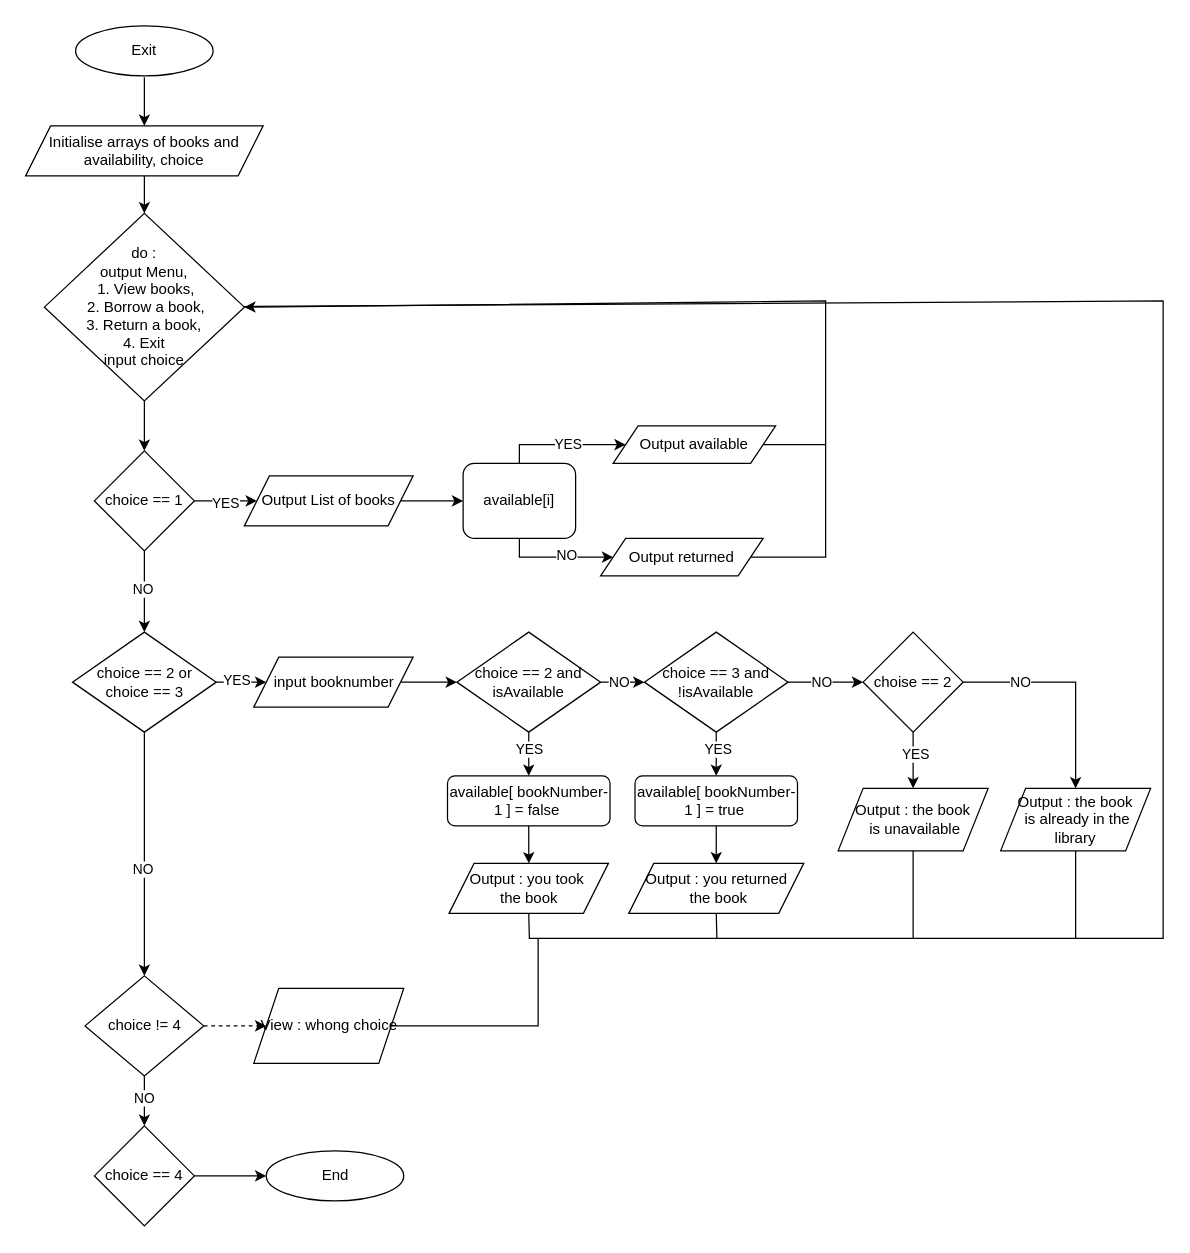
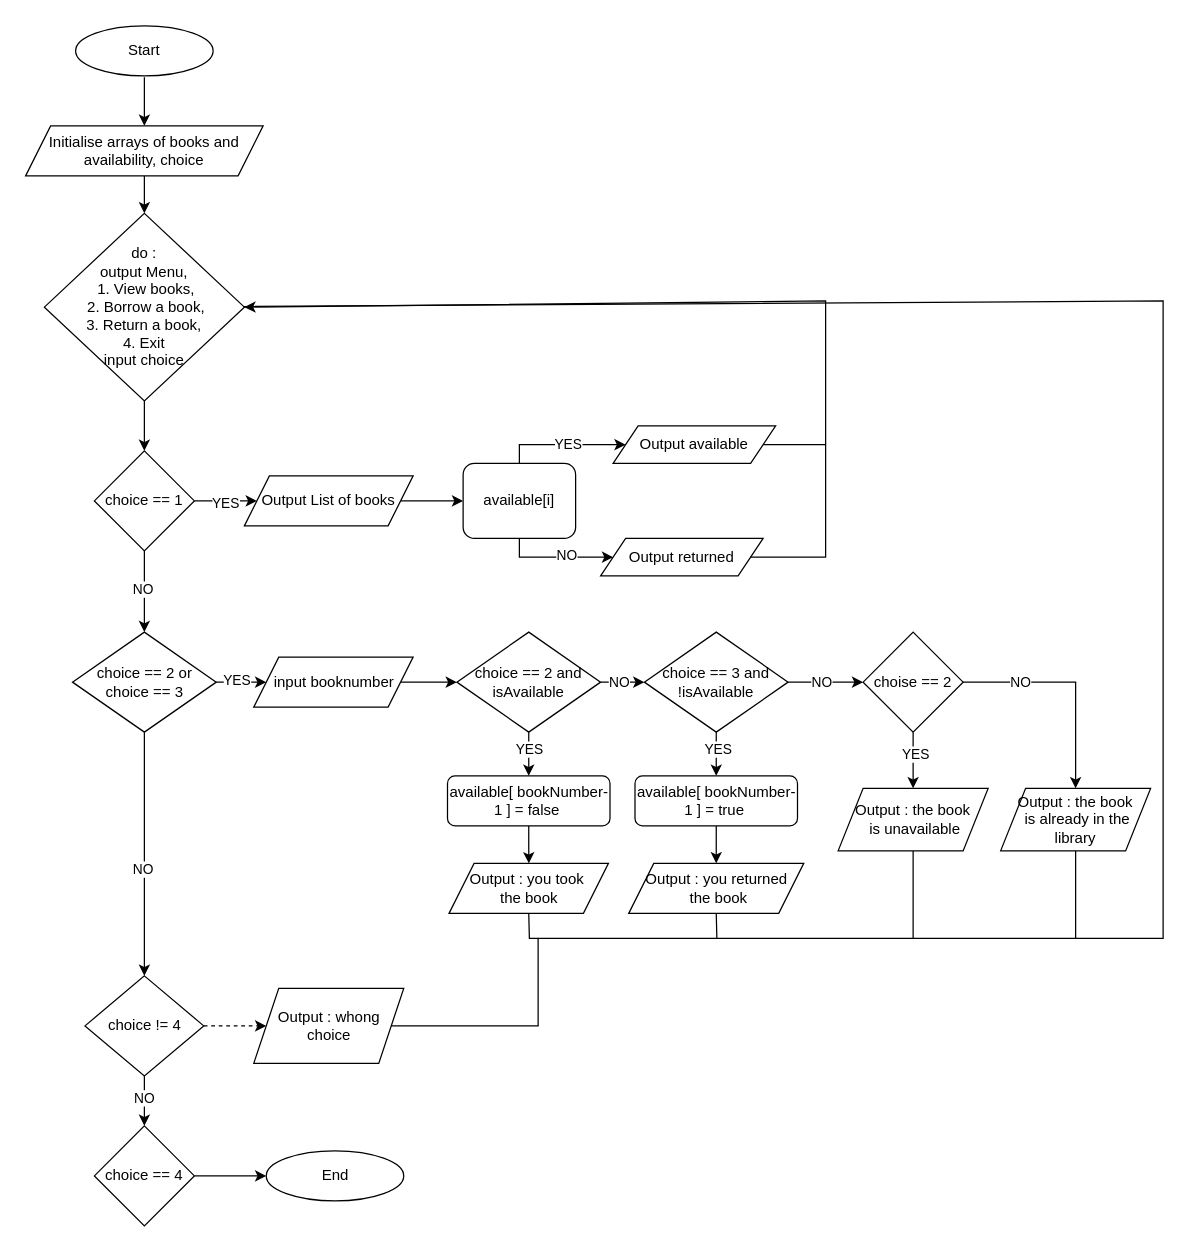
node "Exit": label "Exit" -> "Start"
node "View : whong choice": label "View : whong choice" -> "Output : whong choice"
